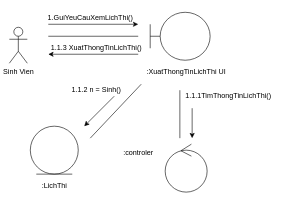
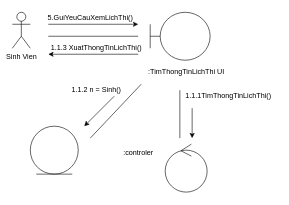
node "1.GuiYeuCauXemLichThi()": label "1.GuiYeuCauXemLichThi()" -> "5.GuiYeuCauXemLichThi()"
node "Sinh Vien": moved (18, 45) -> (21, 30)
node ":XuatThongTinLichThi UI": label ":XuatThongTinLichThi UI" -> ":TimThongTinLichThi UI"
node ":LichThi": removed
